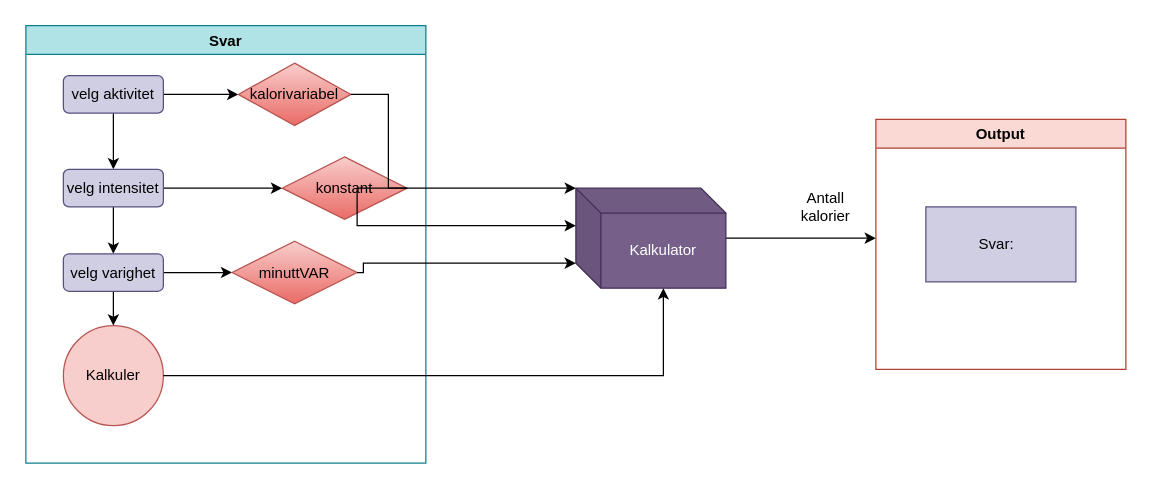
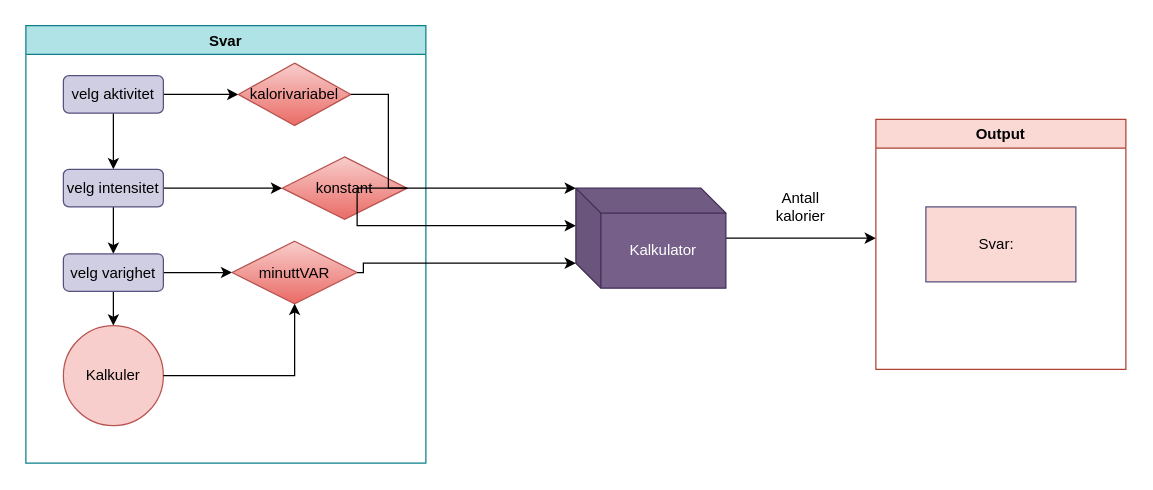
node "Antall kalorier": moved (826, 207) -> (801, 207)
node "Svar:": fillcolor #d0cee2 -> #fad9d5
edge "Kalkuler" -> "Kalkulator": now "Kalkuler" -> "minuttVAR"
